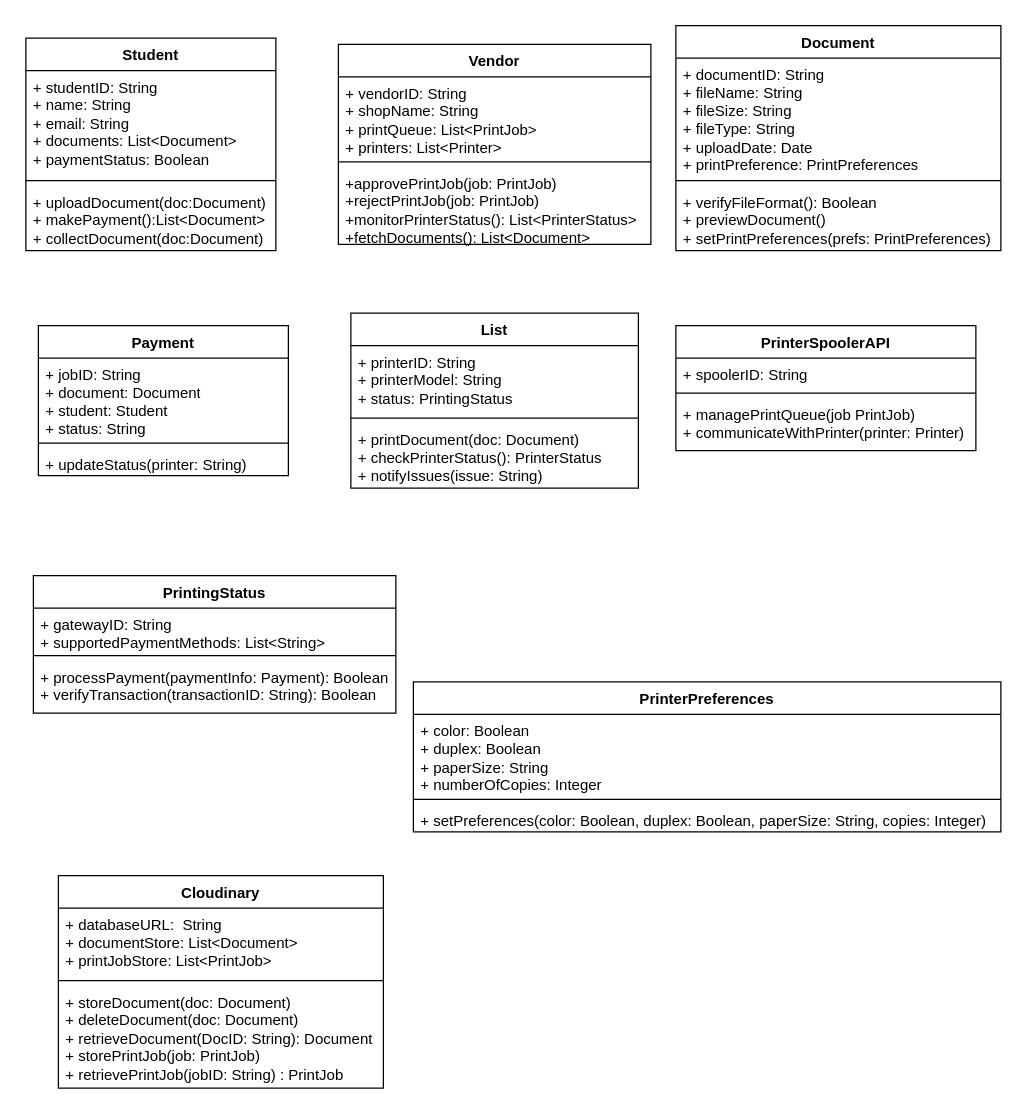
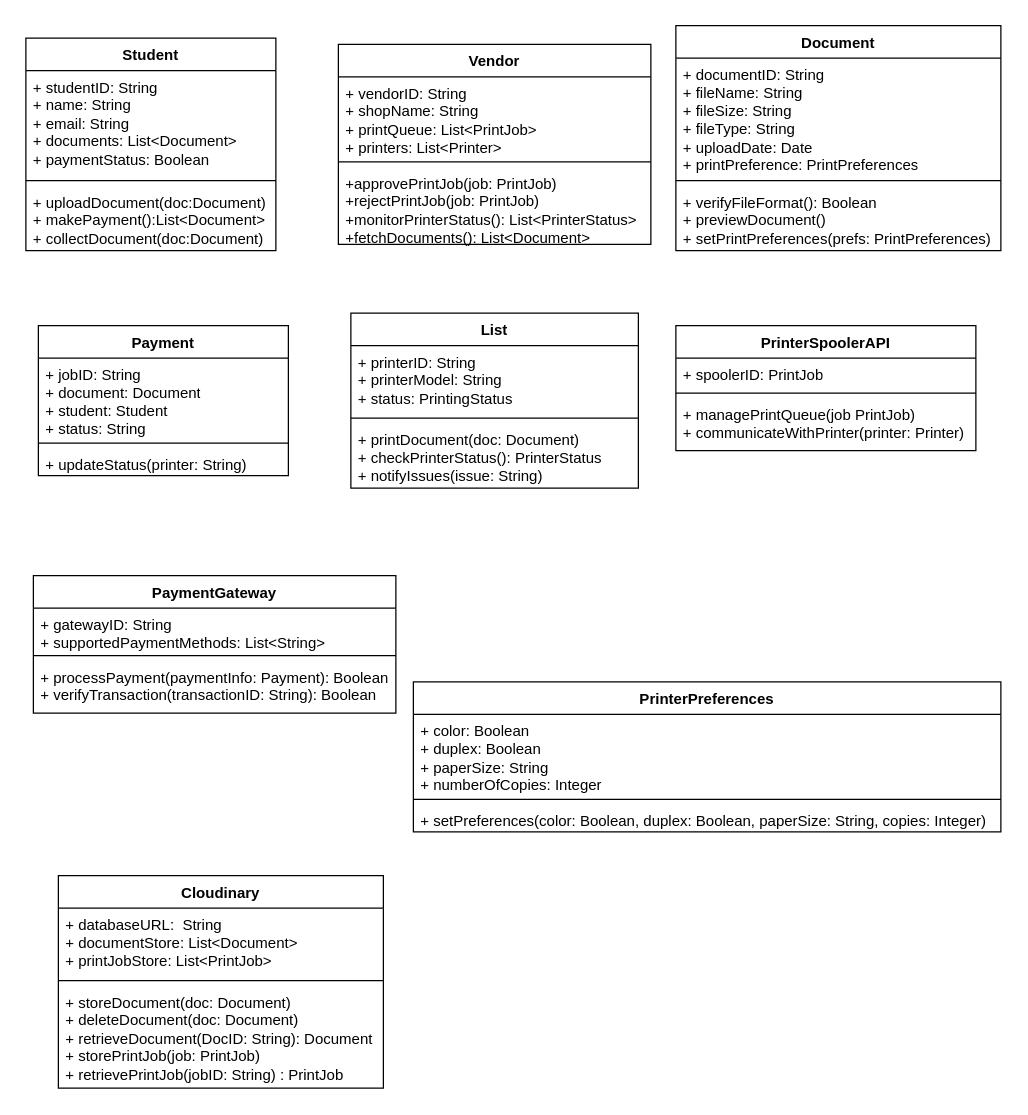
node "+ spoolerID: String": label "+ spoolerID: String" -> "+ spoolerID: PrintJob"
node "PrintingStatus": label "PrintingStatus" -> "PaymentGateway"
